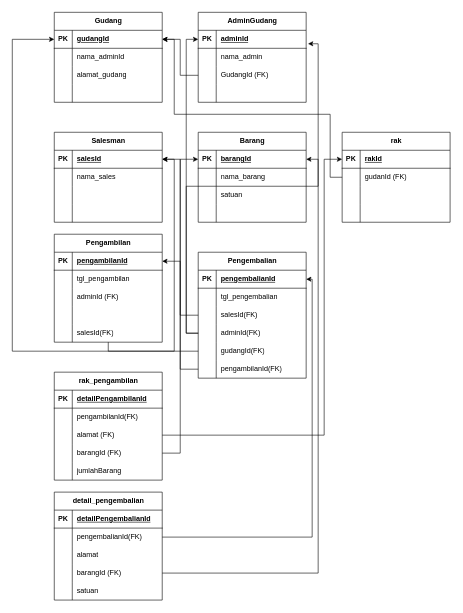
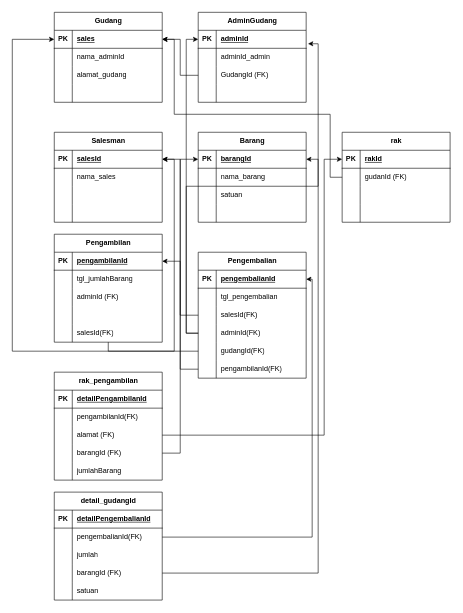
node "gudangId": label "gudangId" -> "sales"
node "nama_admin": label "nama_admin" -> "adminId_admin"
node "tgl_pengambilan": label "tgl_pengambilan" -> "tgl_jumlahBarang"
node "detail_pengembalian": label "detail_pengembalian" -> "detail_gudangId"
node "alamat": label "alamat" -> "jumlah"
